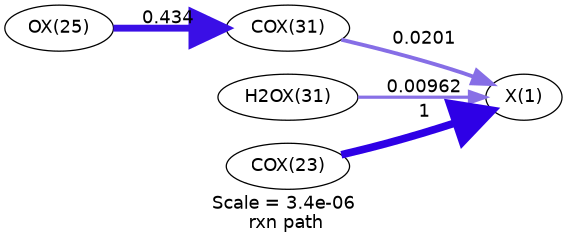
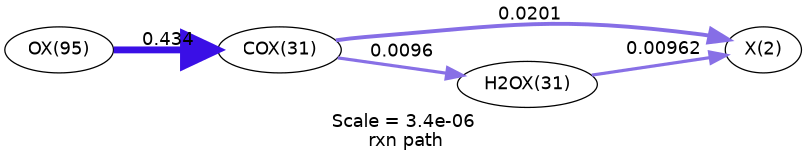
node "OX(25)": label "OX(25)" -> "OX(95)"
edge "COX(31)" -> "H2OX(31)": added, label "0.0096"
node "X(1)": label "X(1)" -> "X(2)"
node "COX(23)": removed
